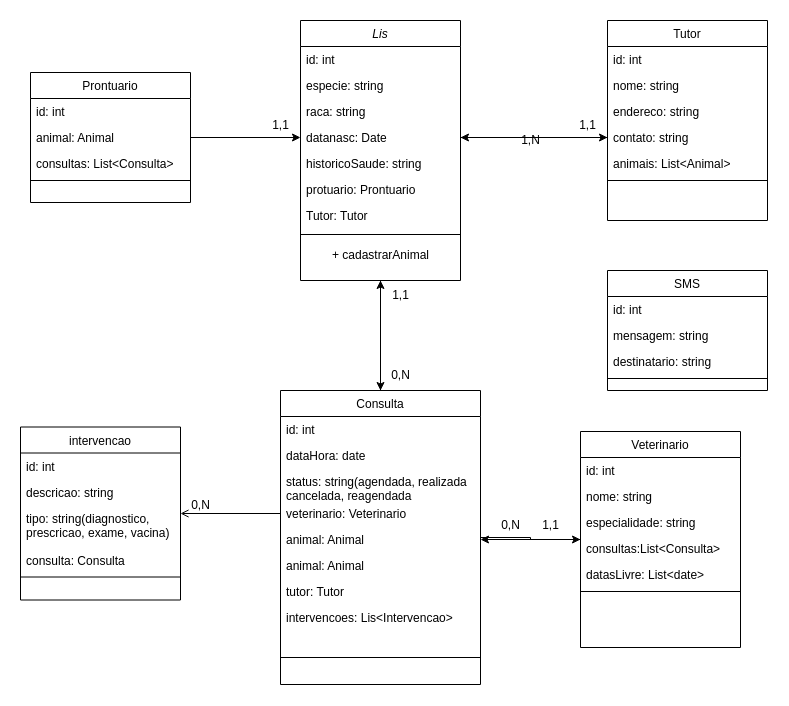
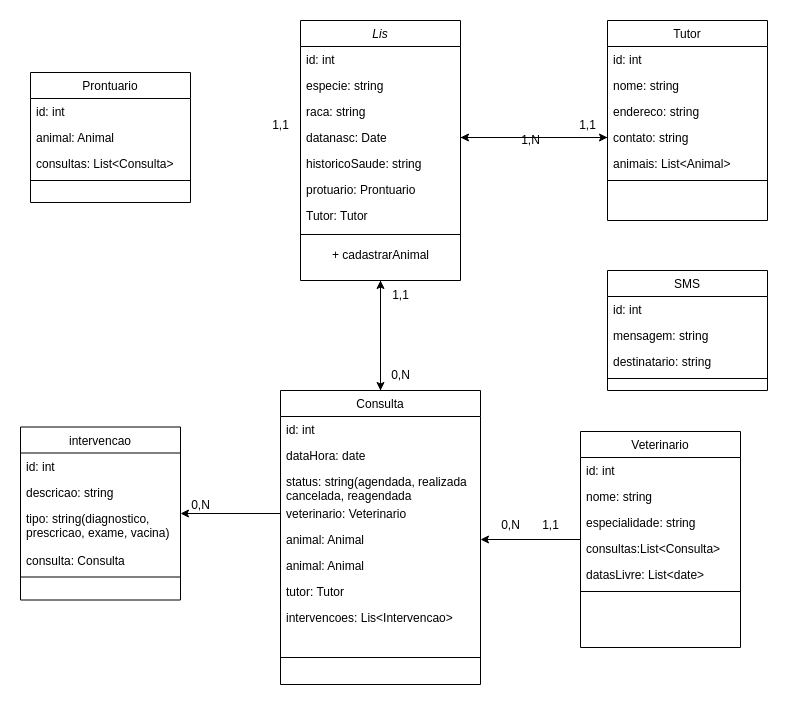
edge "Prontuario" -> "datanasc: Date": removed
edge "veterinario: Veterinario" -> "intervencao": arrowhead open -> classic
edge "Consulta" -> "Veterinario": removed
